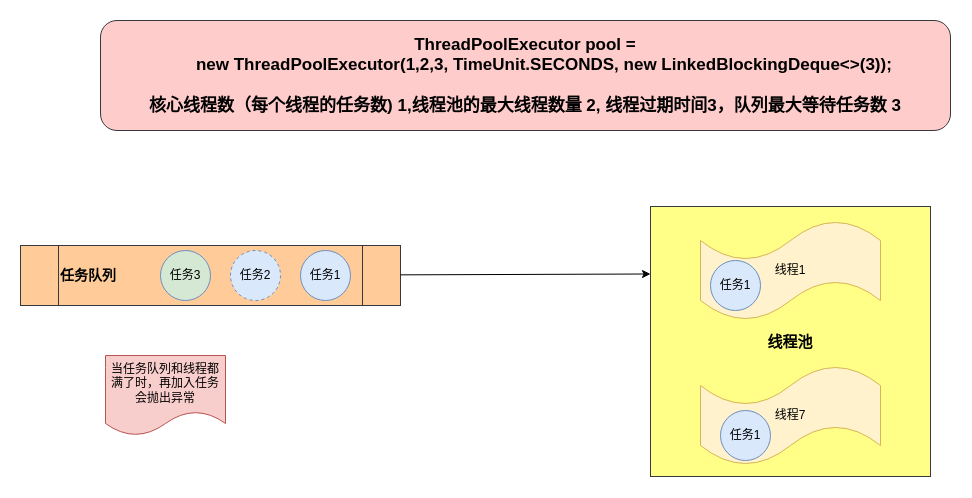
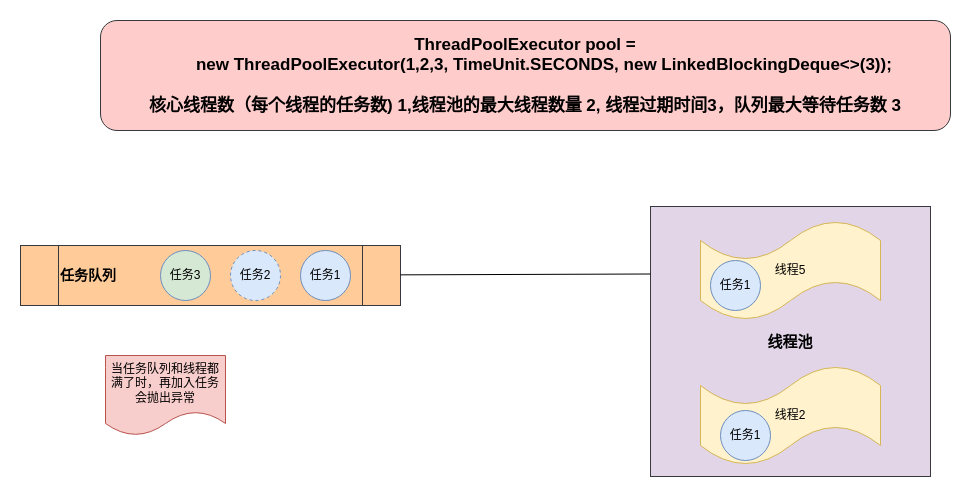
node "线程1": label "线程1" -> "线程5"
edge "任务队列" -> "线程池": arrowhead classic -> none
node "线程池": fillcolor #ffff88 -> #e1d5e7
node "线程7": label "线程7" -> "线程2"
